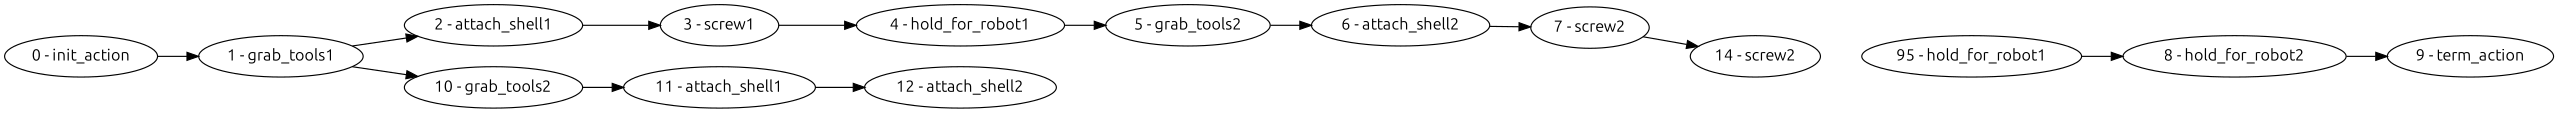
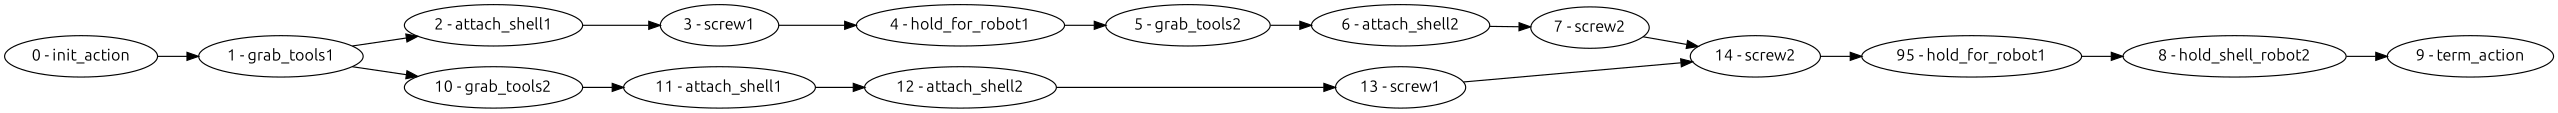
edge "14 - screw2" -> "95 - hold_for_robot1": added
node "8 - hold_for_robot2": label "8 - hold_for_robot2" -> "8 - hold_shell_robot2"
node "13 - screw1": added
